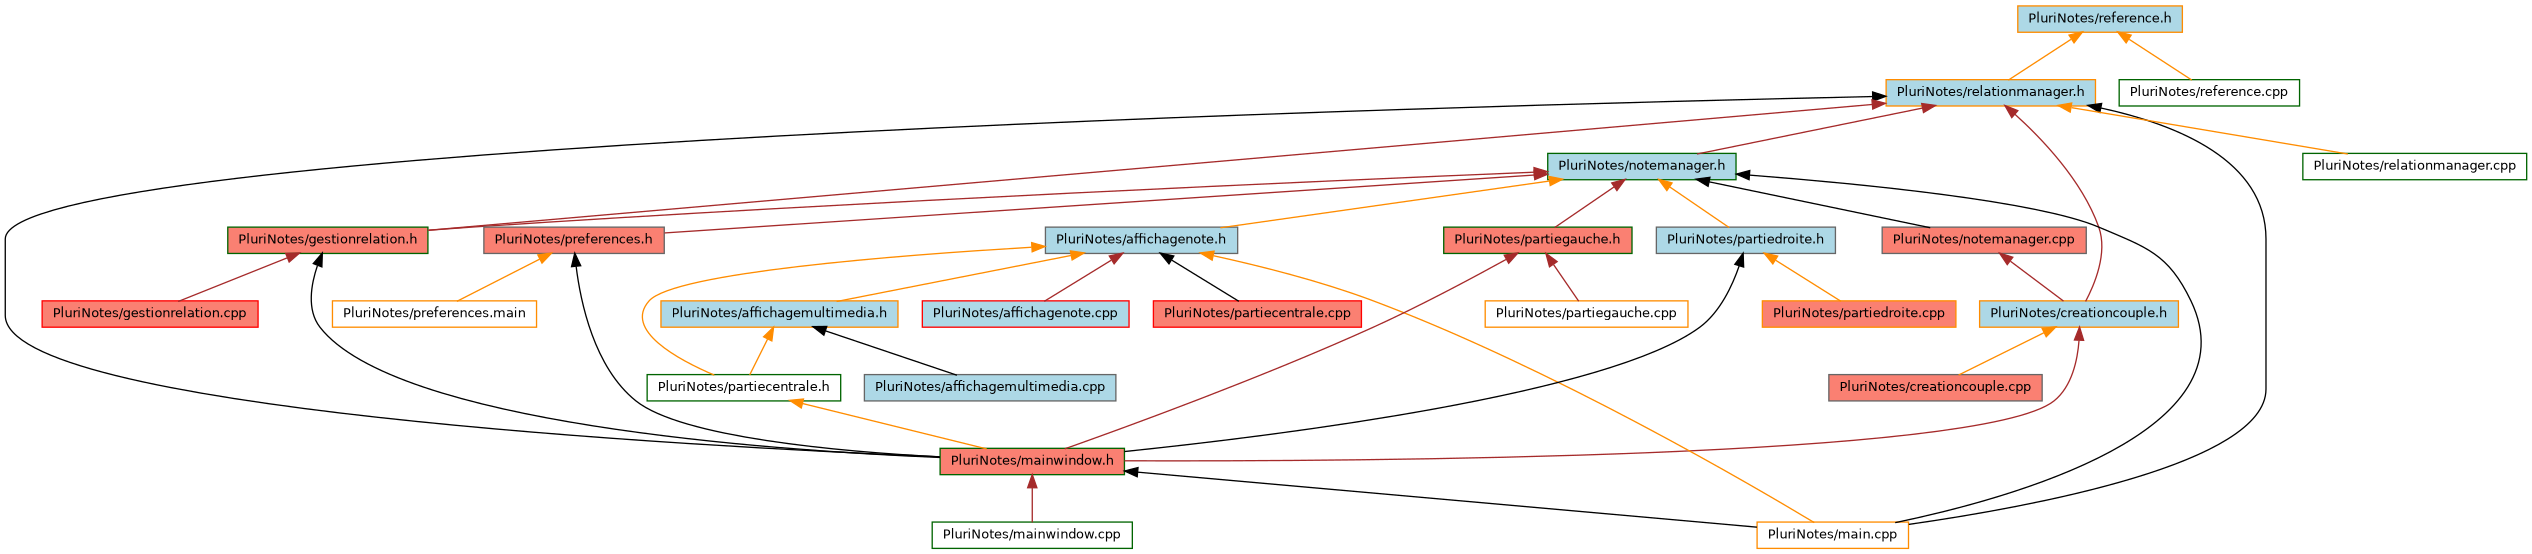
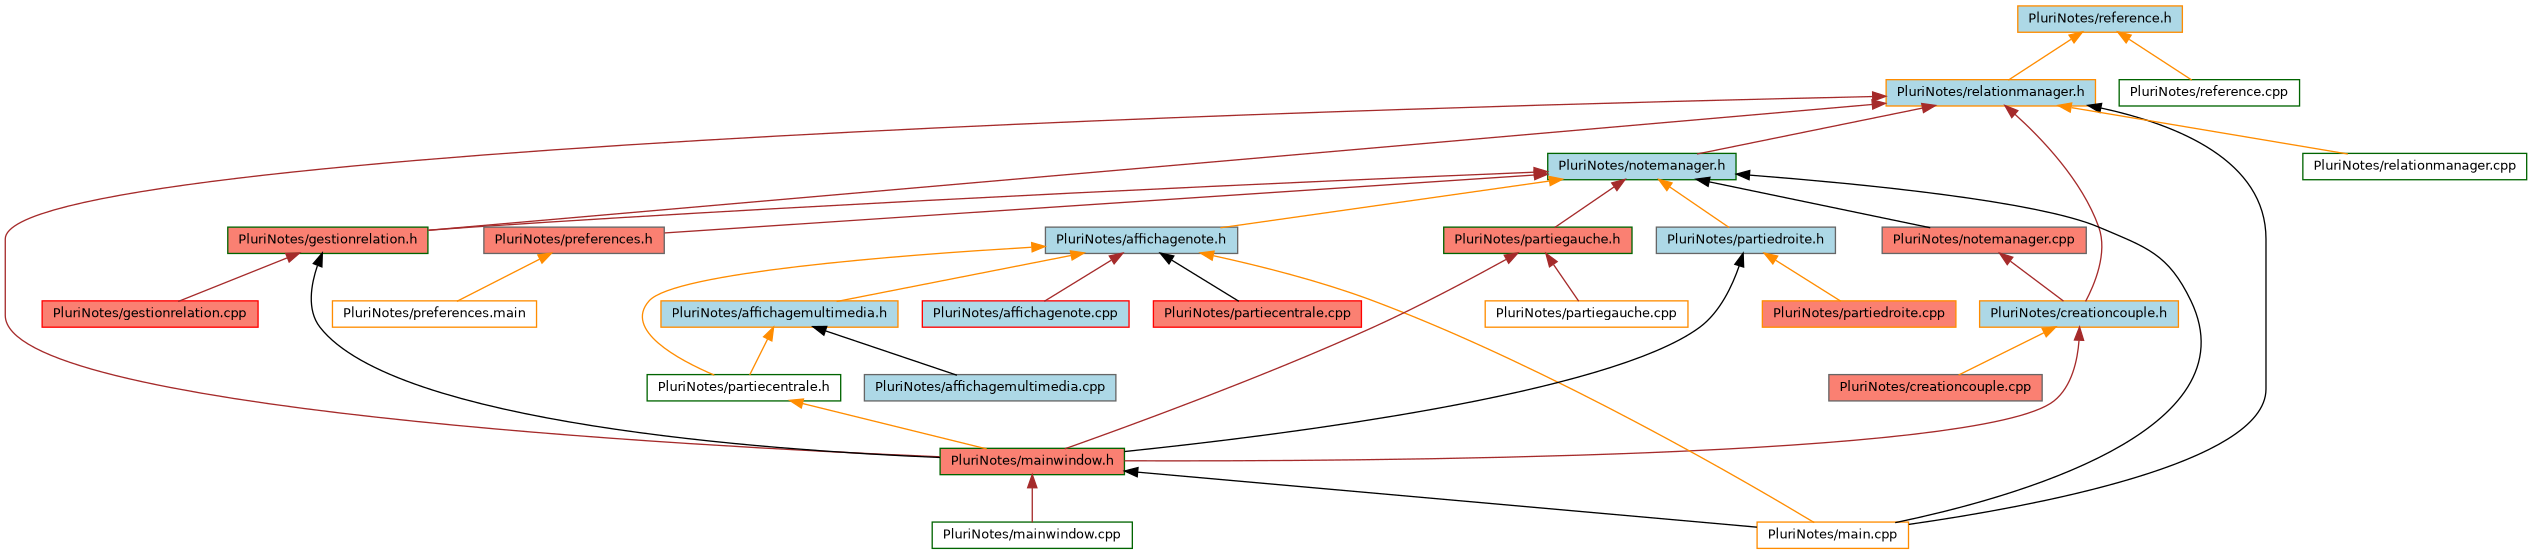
edge "PluriNotes/mainwindow.h" -> "PluriNotes/relationmanager.h": color black -> brown
edge "PluriNotes/mainwindow.h" -> "PluriNotes/preferences.h": removed
